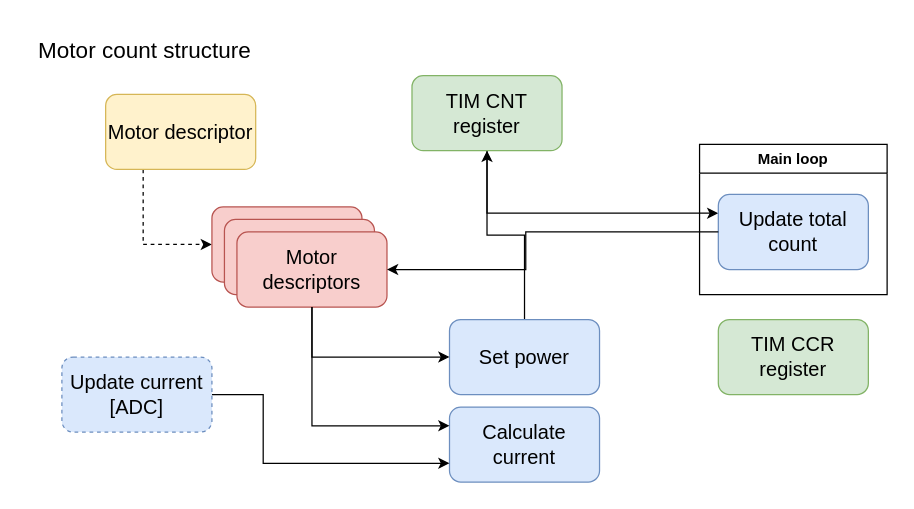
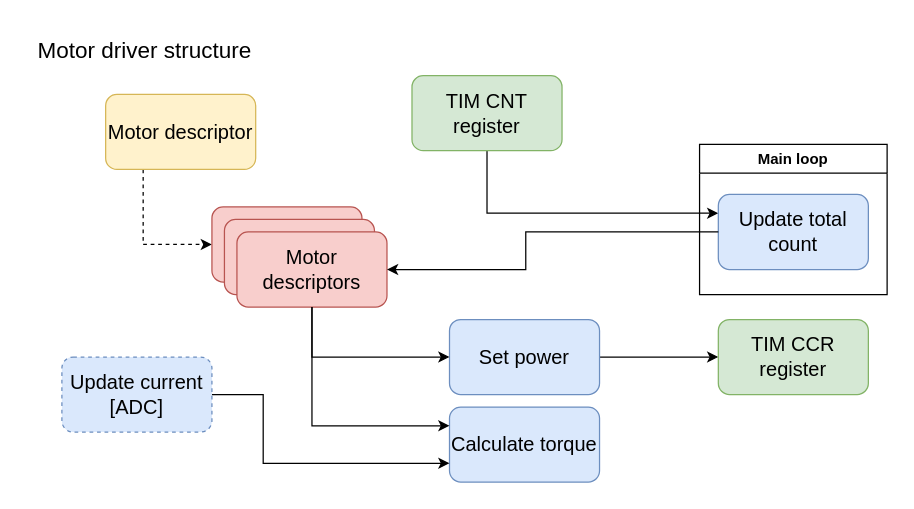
node "Motor count structure": label "Motor count structure" -> "Motor driver structure"
edge "Set power" -> "TIM CNT register": now "Set power" -> "TIM CCR register"
node "Calculate current": label "Calculate current" -> "Calculate torque"
